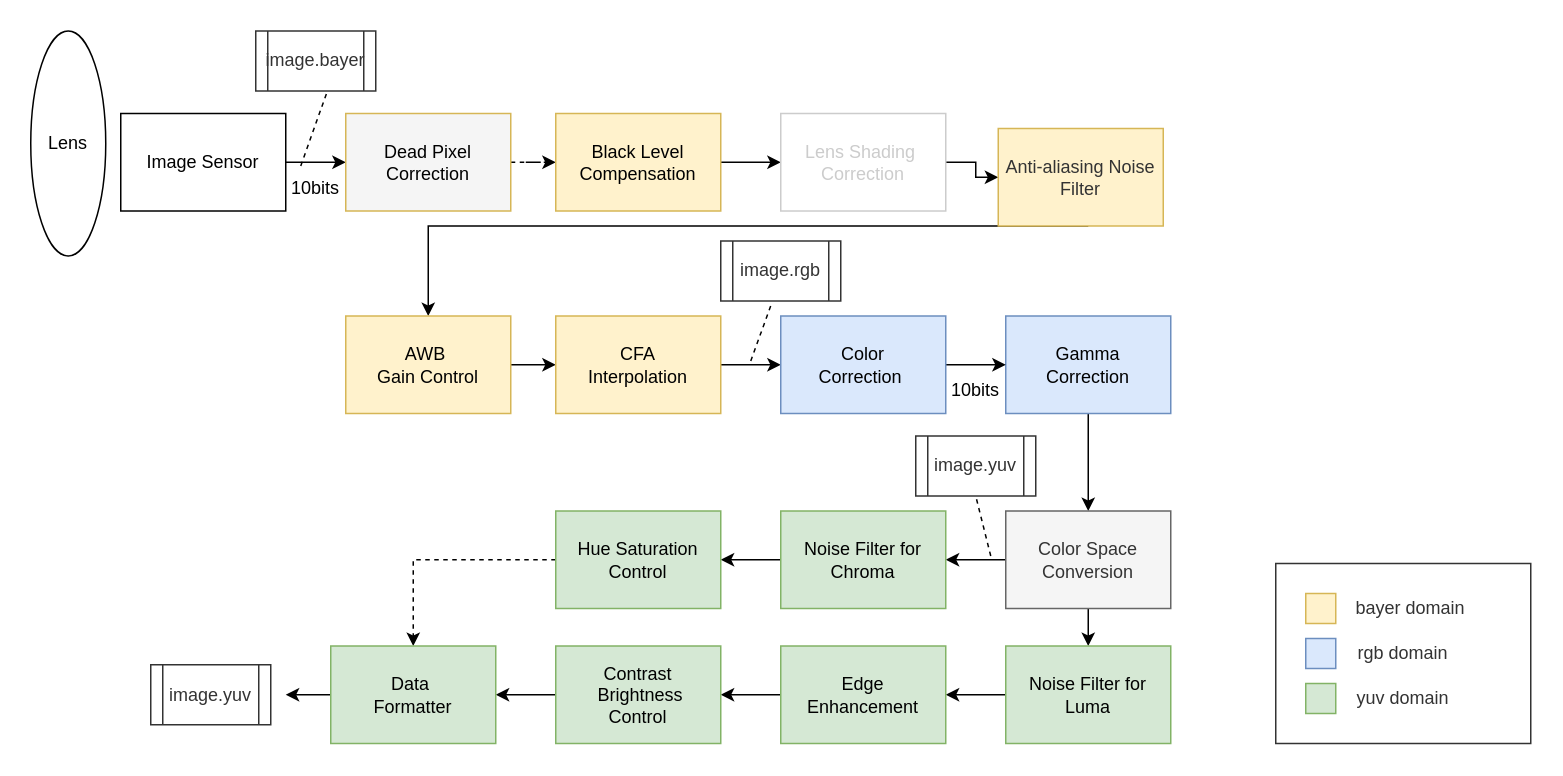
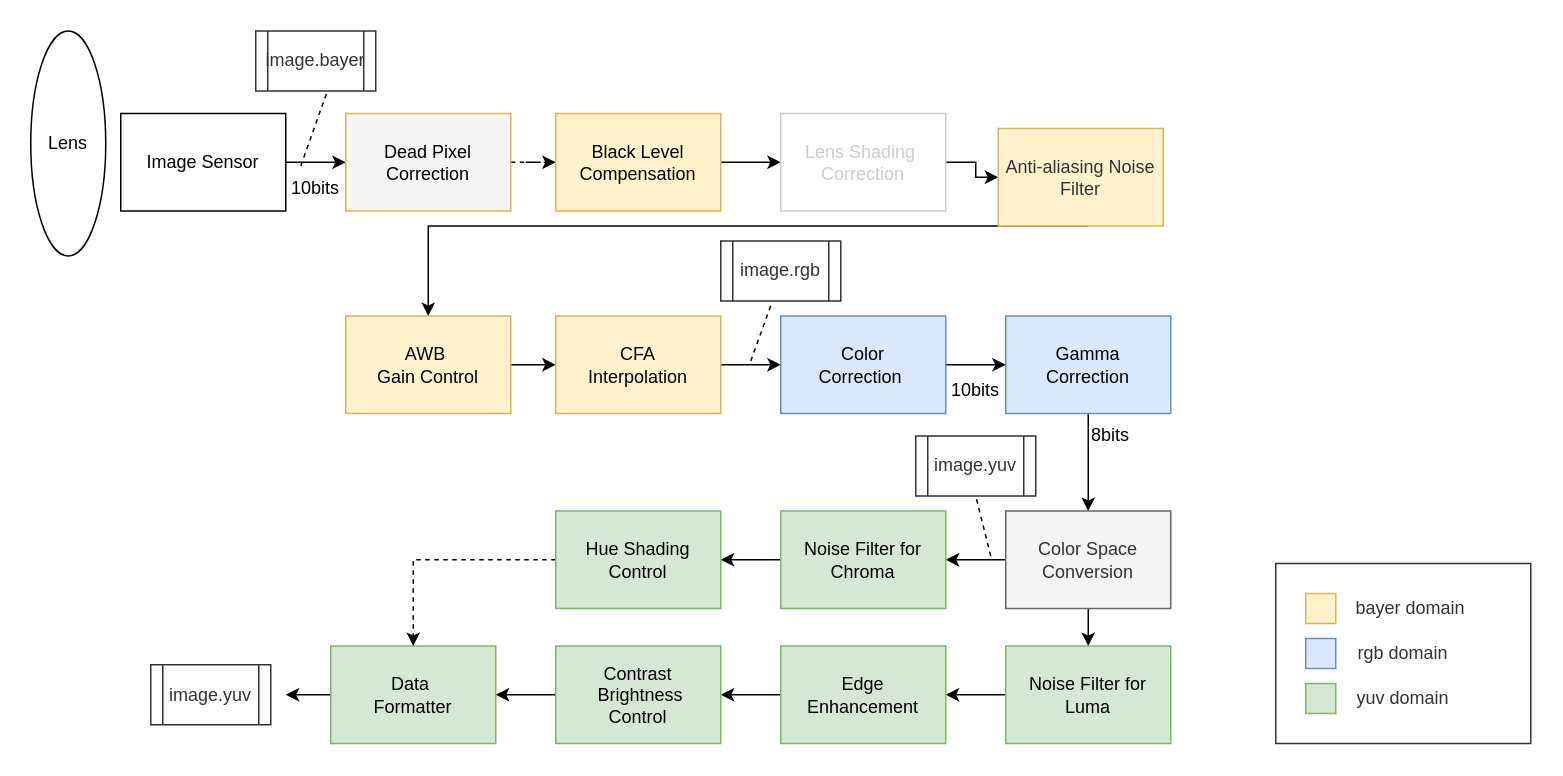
node "8bits": added
node "Hue Saturation Control": label "Hue Saturation Control" -> "Hue Shading Control"
